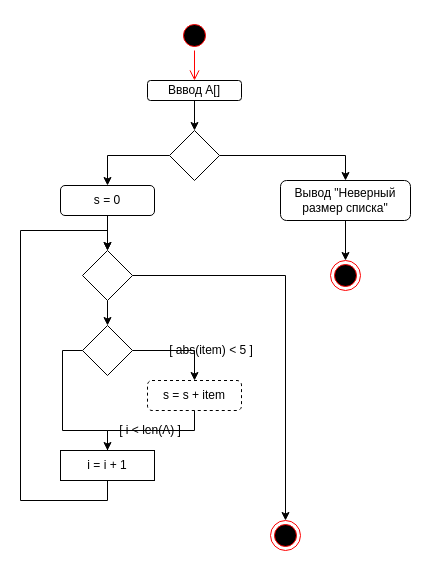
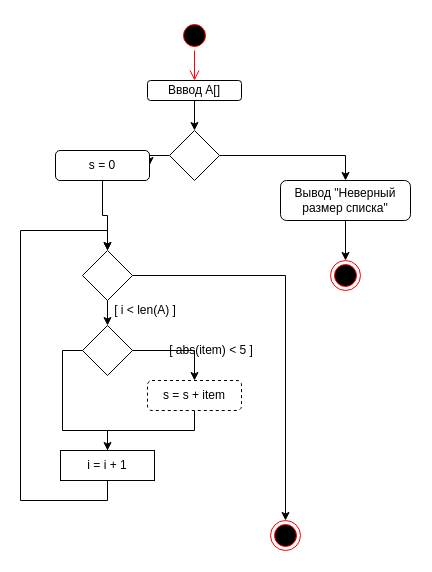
node "s = 0": moved (108, 201) -> (103, 166)
node "[ i < len(A) ]": moved (151, 431) -> (146, 311)
